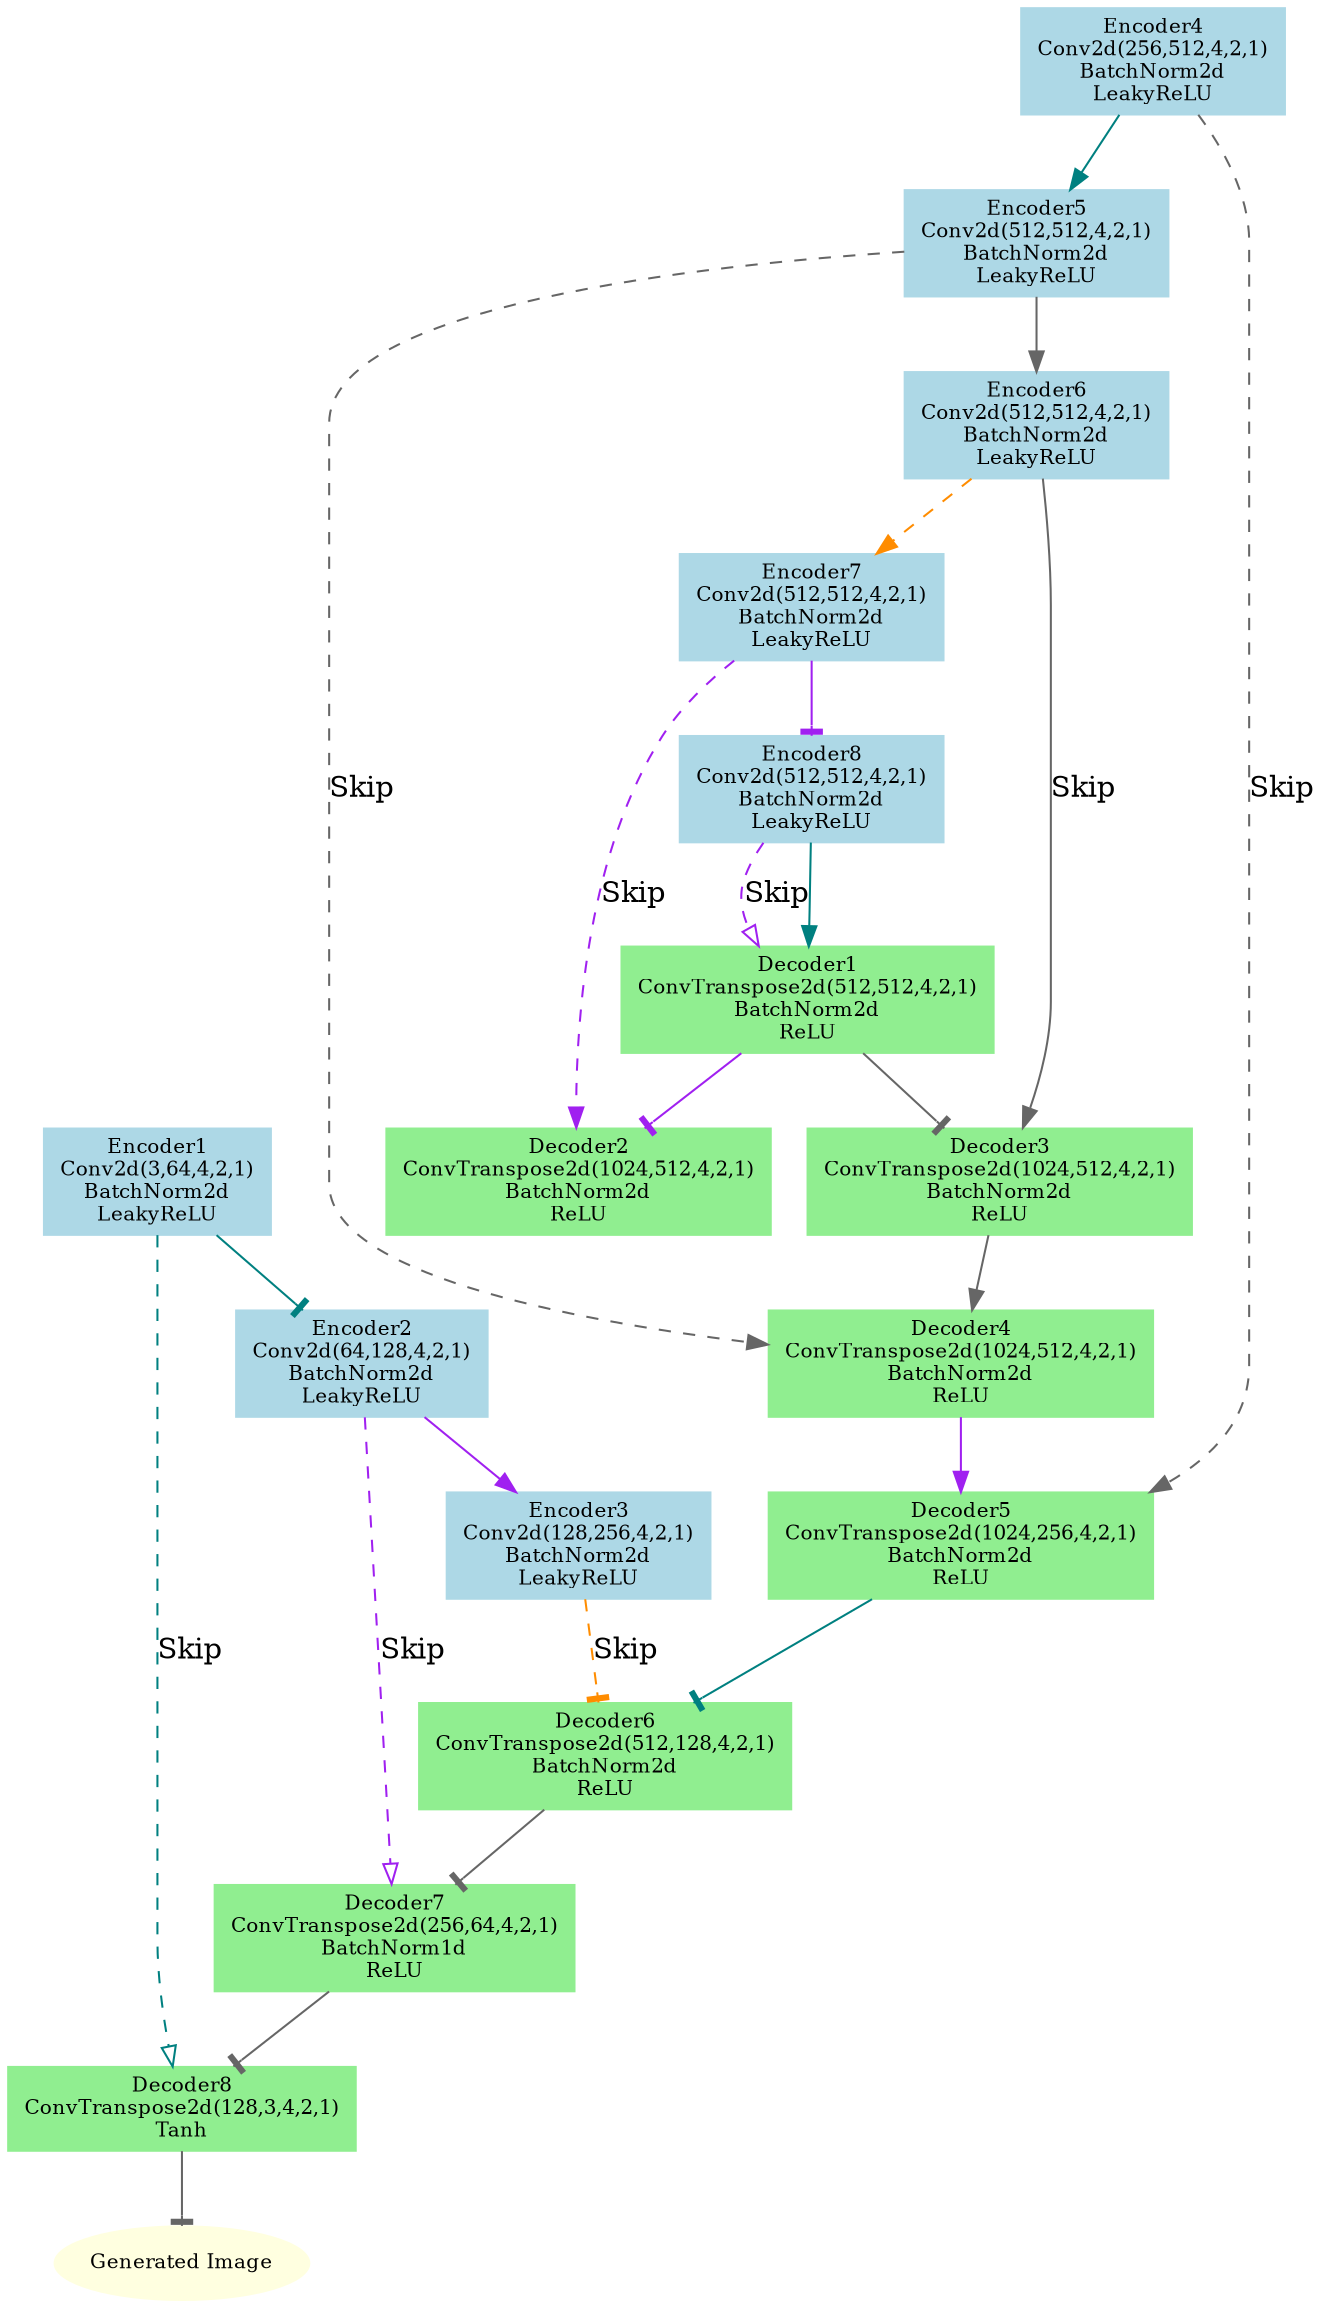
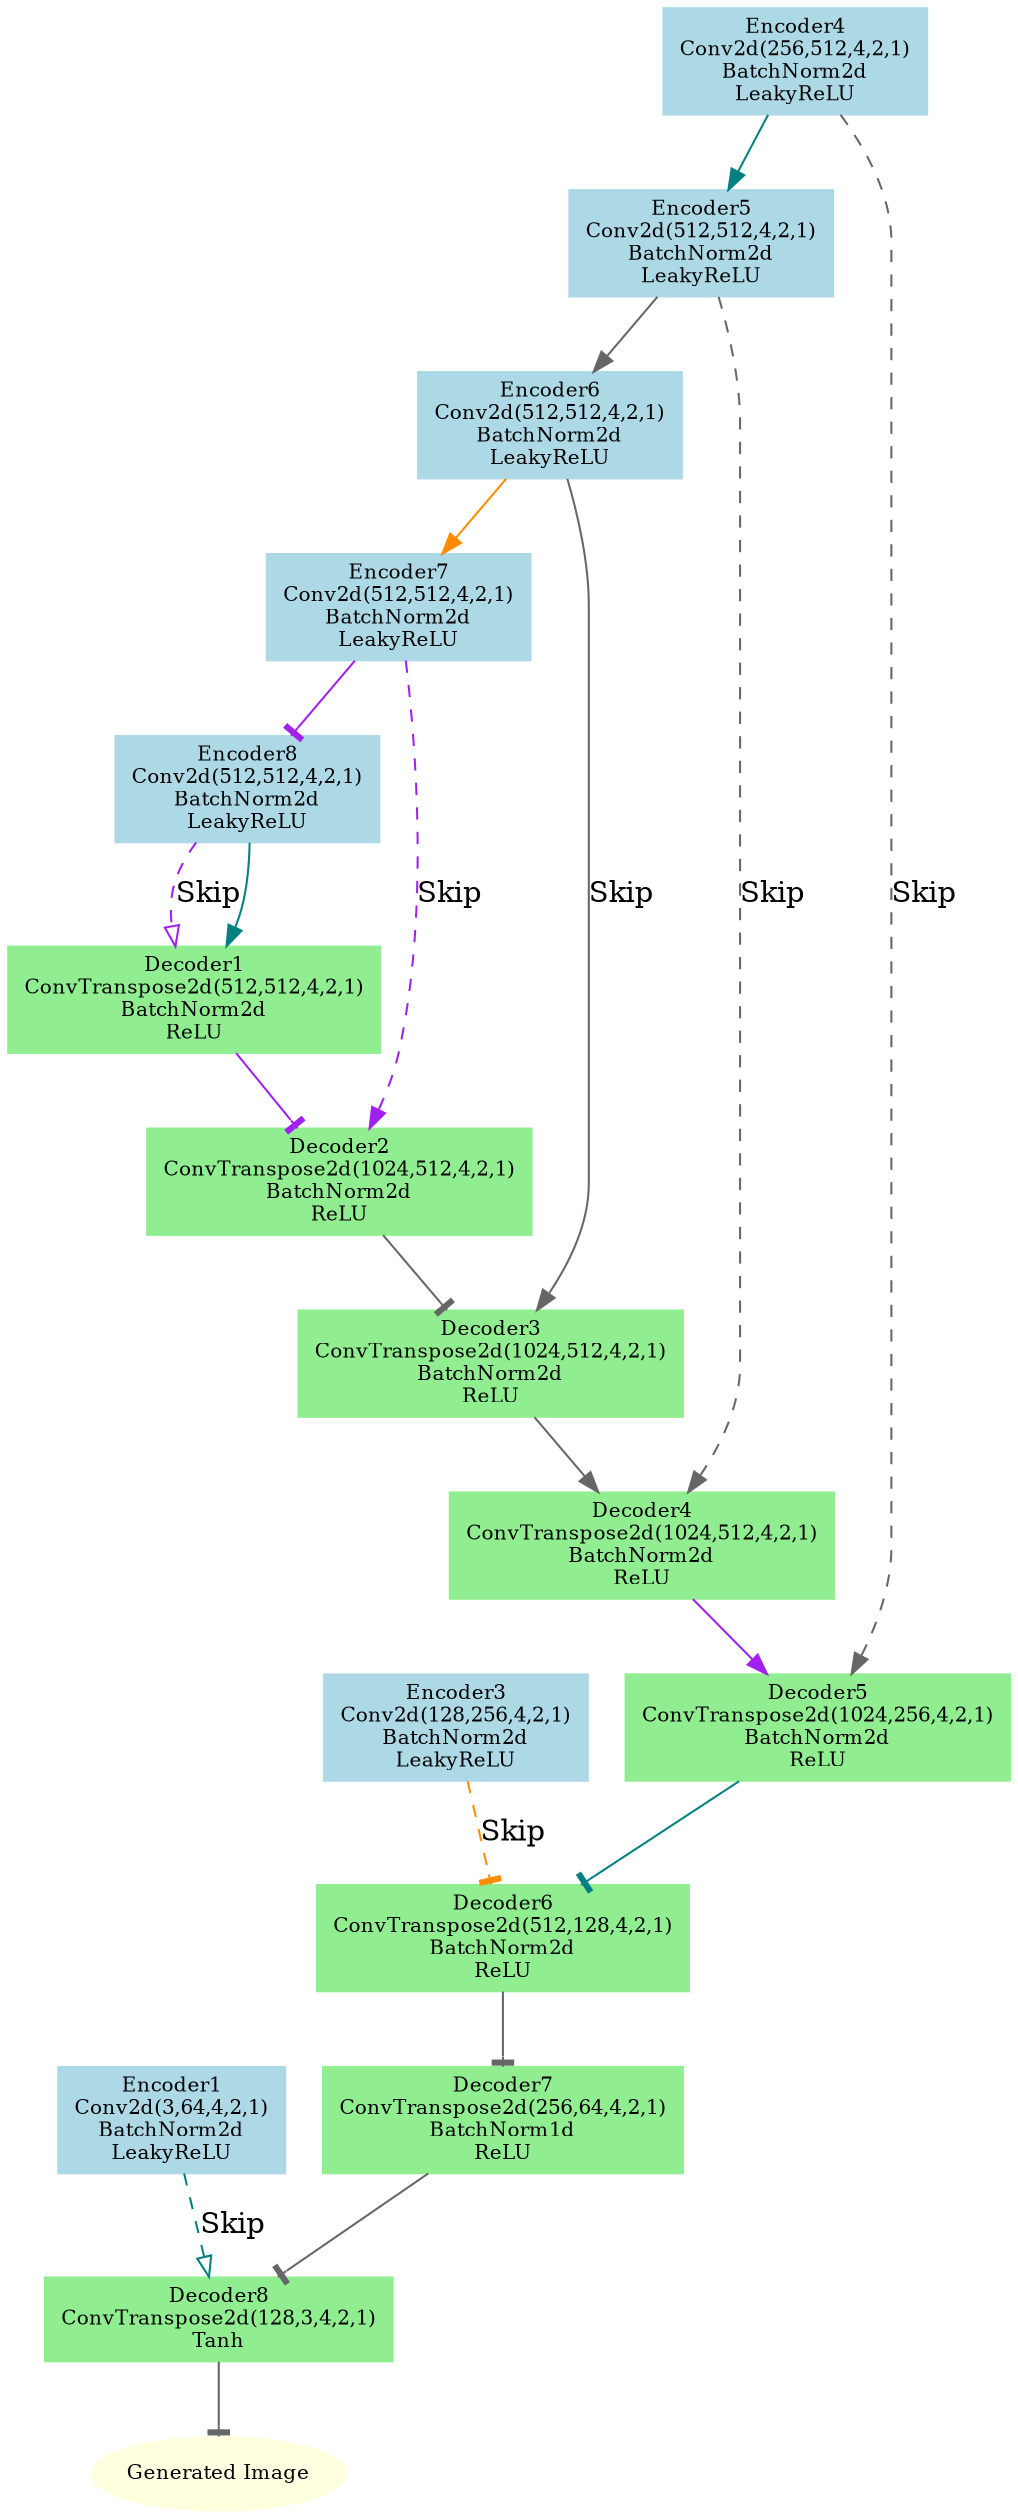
edge "Encoder6 Conv2d(512,512,4,2,1) BatchNorm2d LeakyReLU" -> "Encoder7 Conv2d(512,512,4,2,1) BatchNorm2d LeakyReLU": style dashed -> solid
edge "Decoder1 ConvTranspose2d(512,512,4,2,1) BatchNorm2d ReLU" -> "Decoder3 ConvTranspose2d(1024,512,4,2,1) BatchNorm2d ReLU": now "Decoder2 ConvTranspose2d(1024,512,4,2,1) BatchNorm2d ReLU" -> "Decoder3 ConvTranspose2d(1024,512,4,2,1) BatchNorm2d ReLU"
node "Encoder2 Conv2d(64,128,4,2,1) BatchNorm2d LeakyReLU": removed
